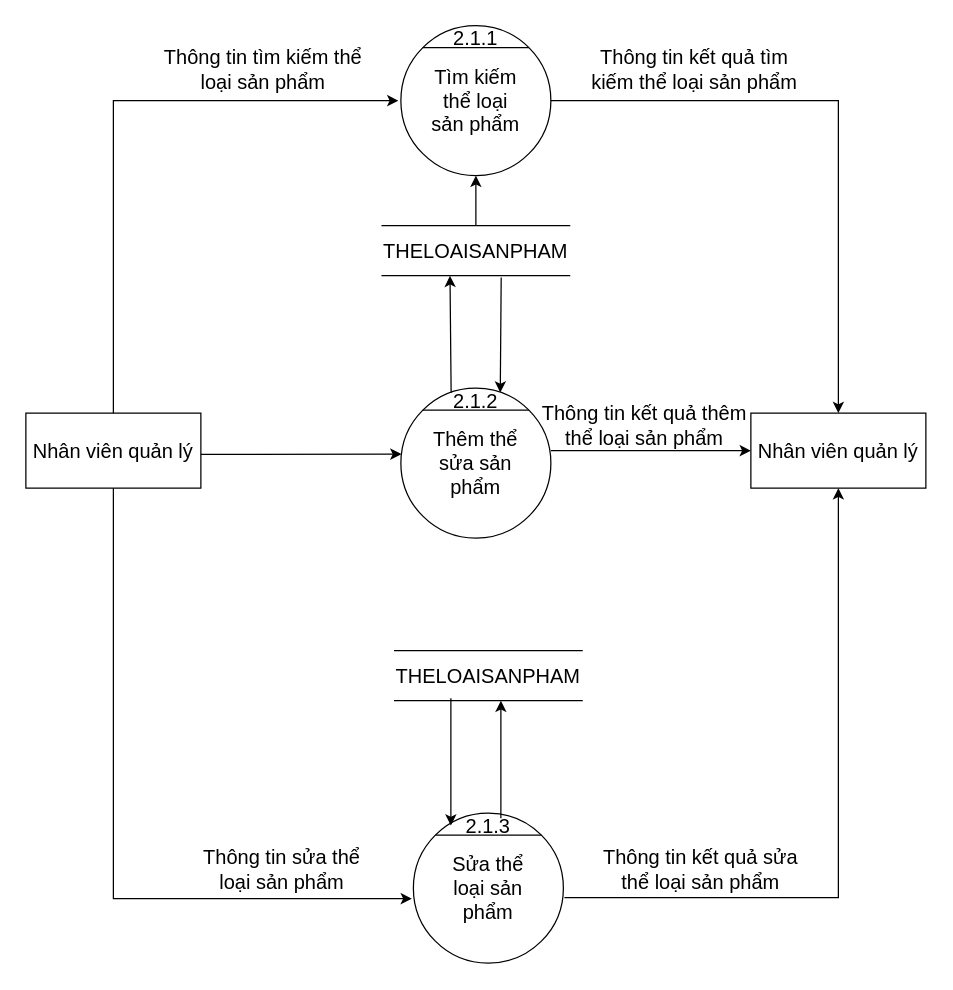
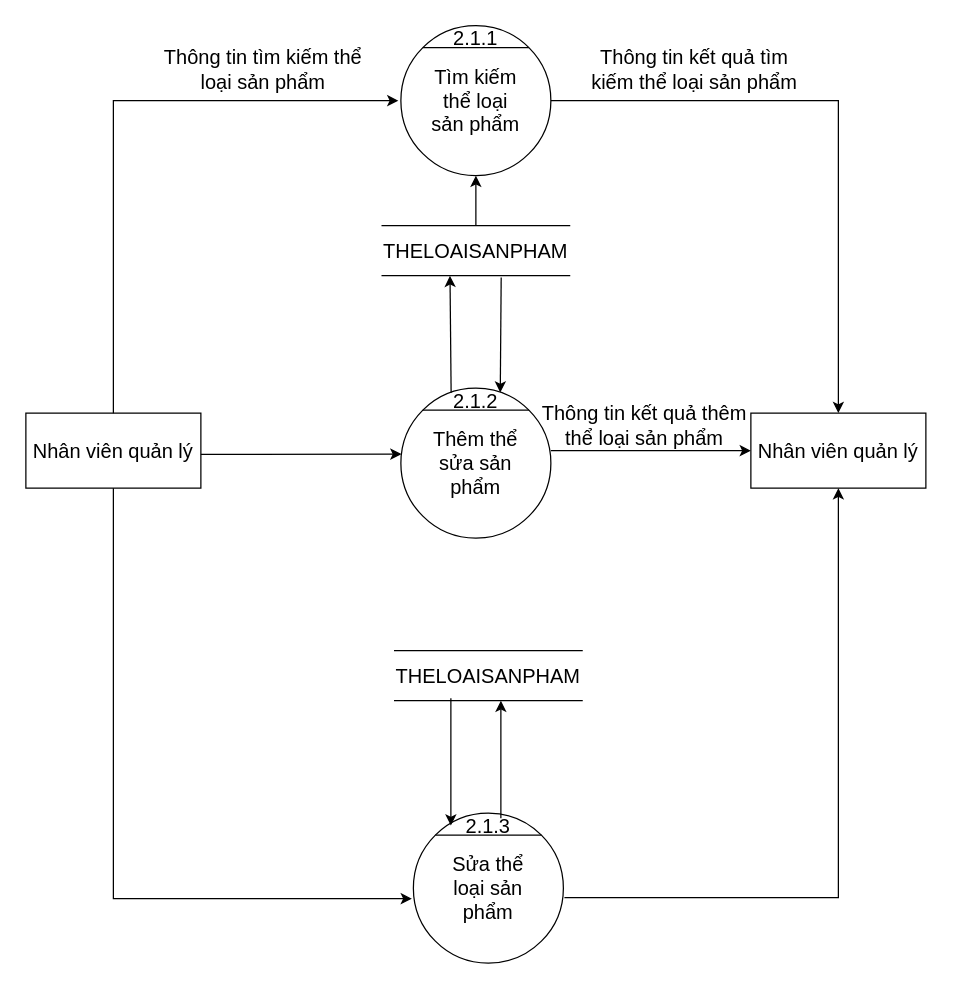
node "Thông tin sửa thể loại sản phẩm": removed
node "Thông tin kết quả sửa thể loại sản phẩm": removed
